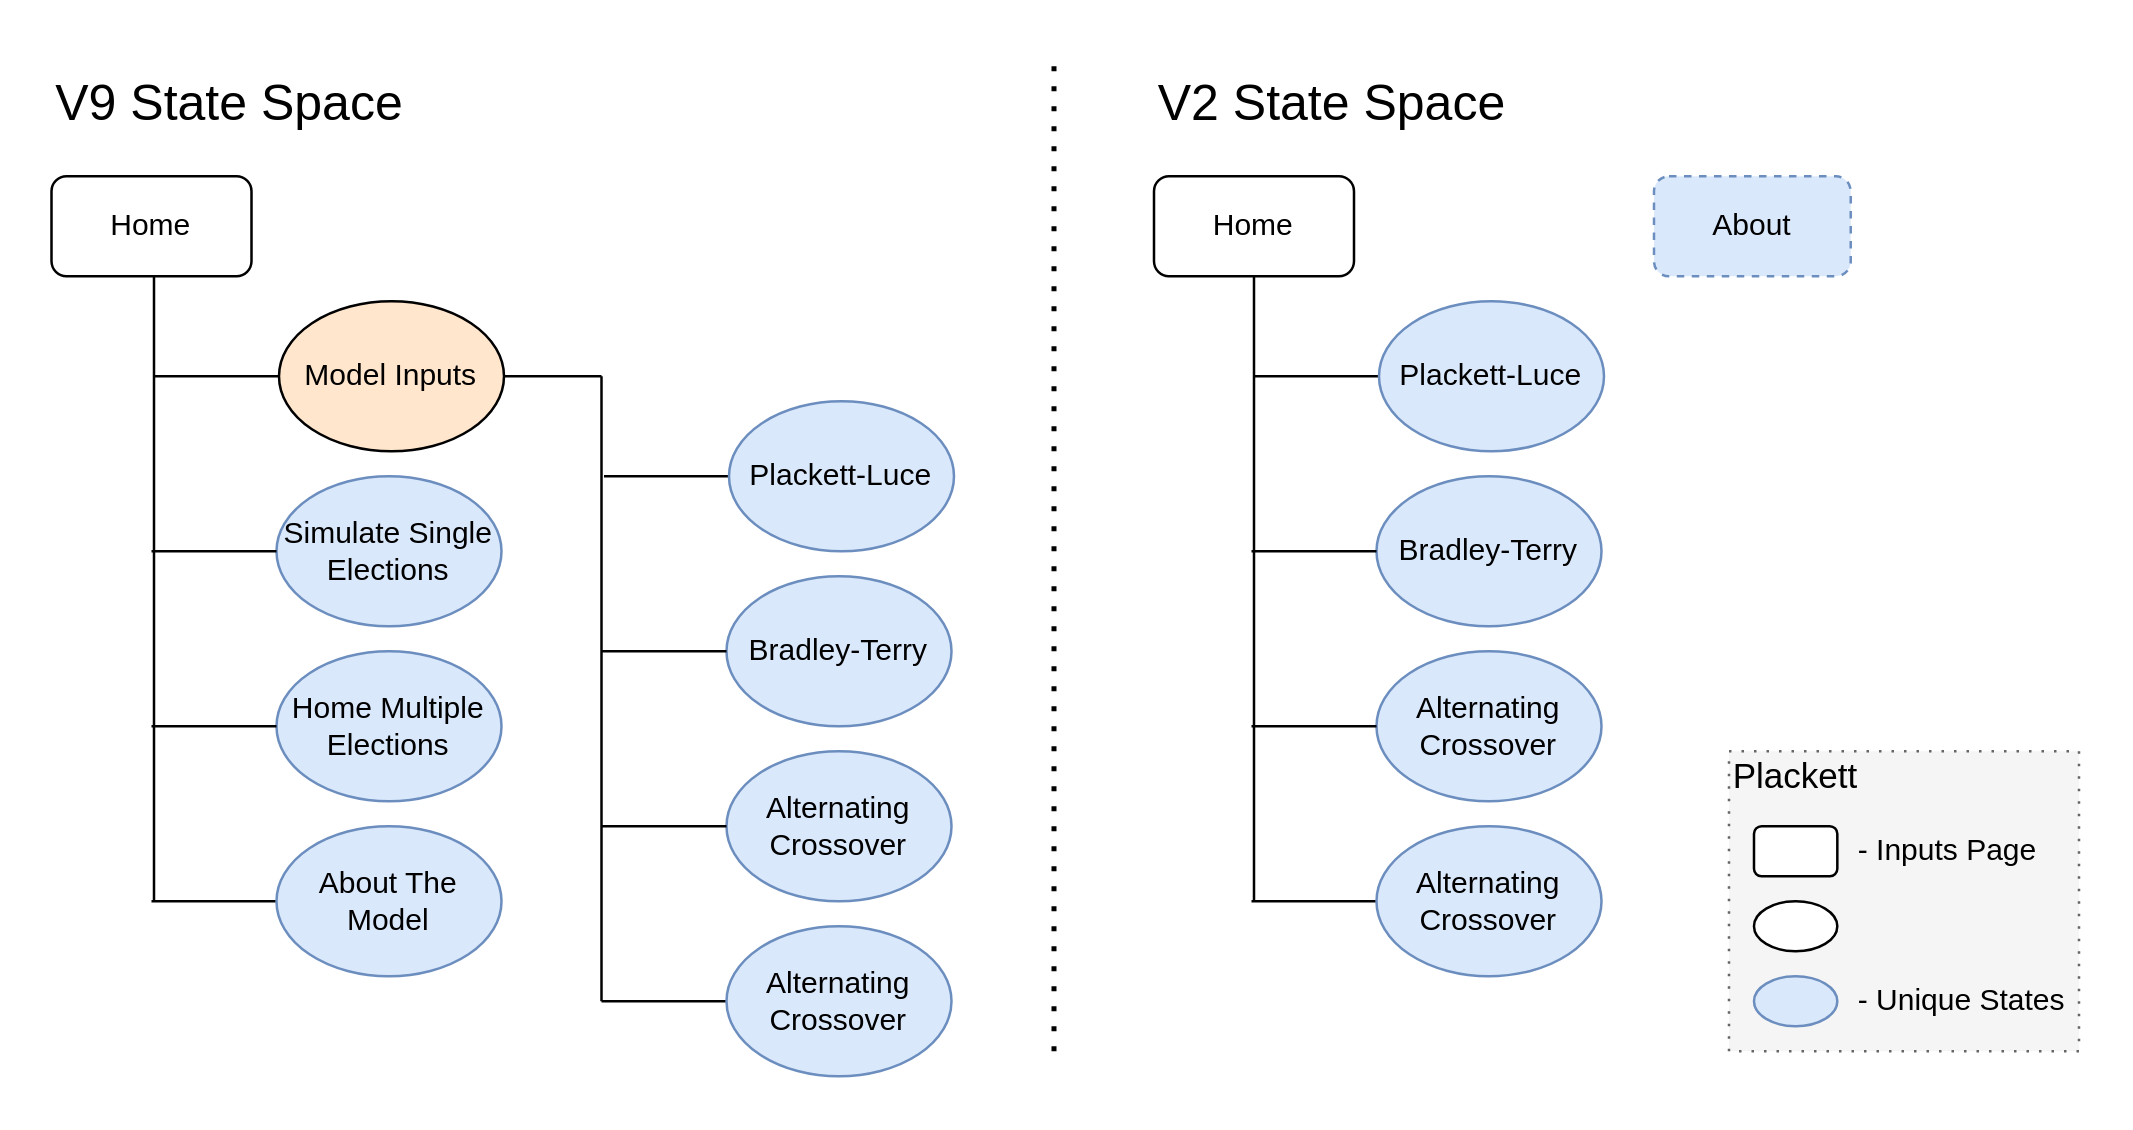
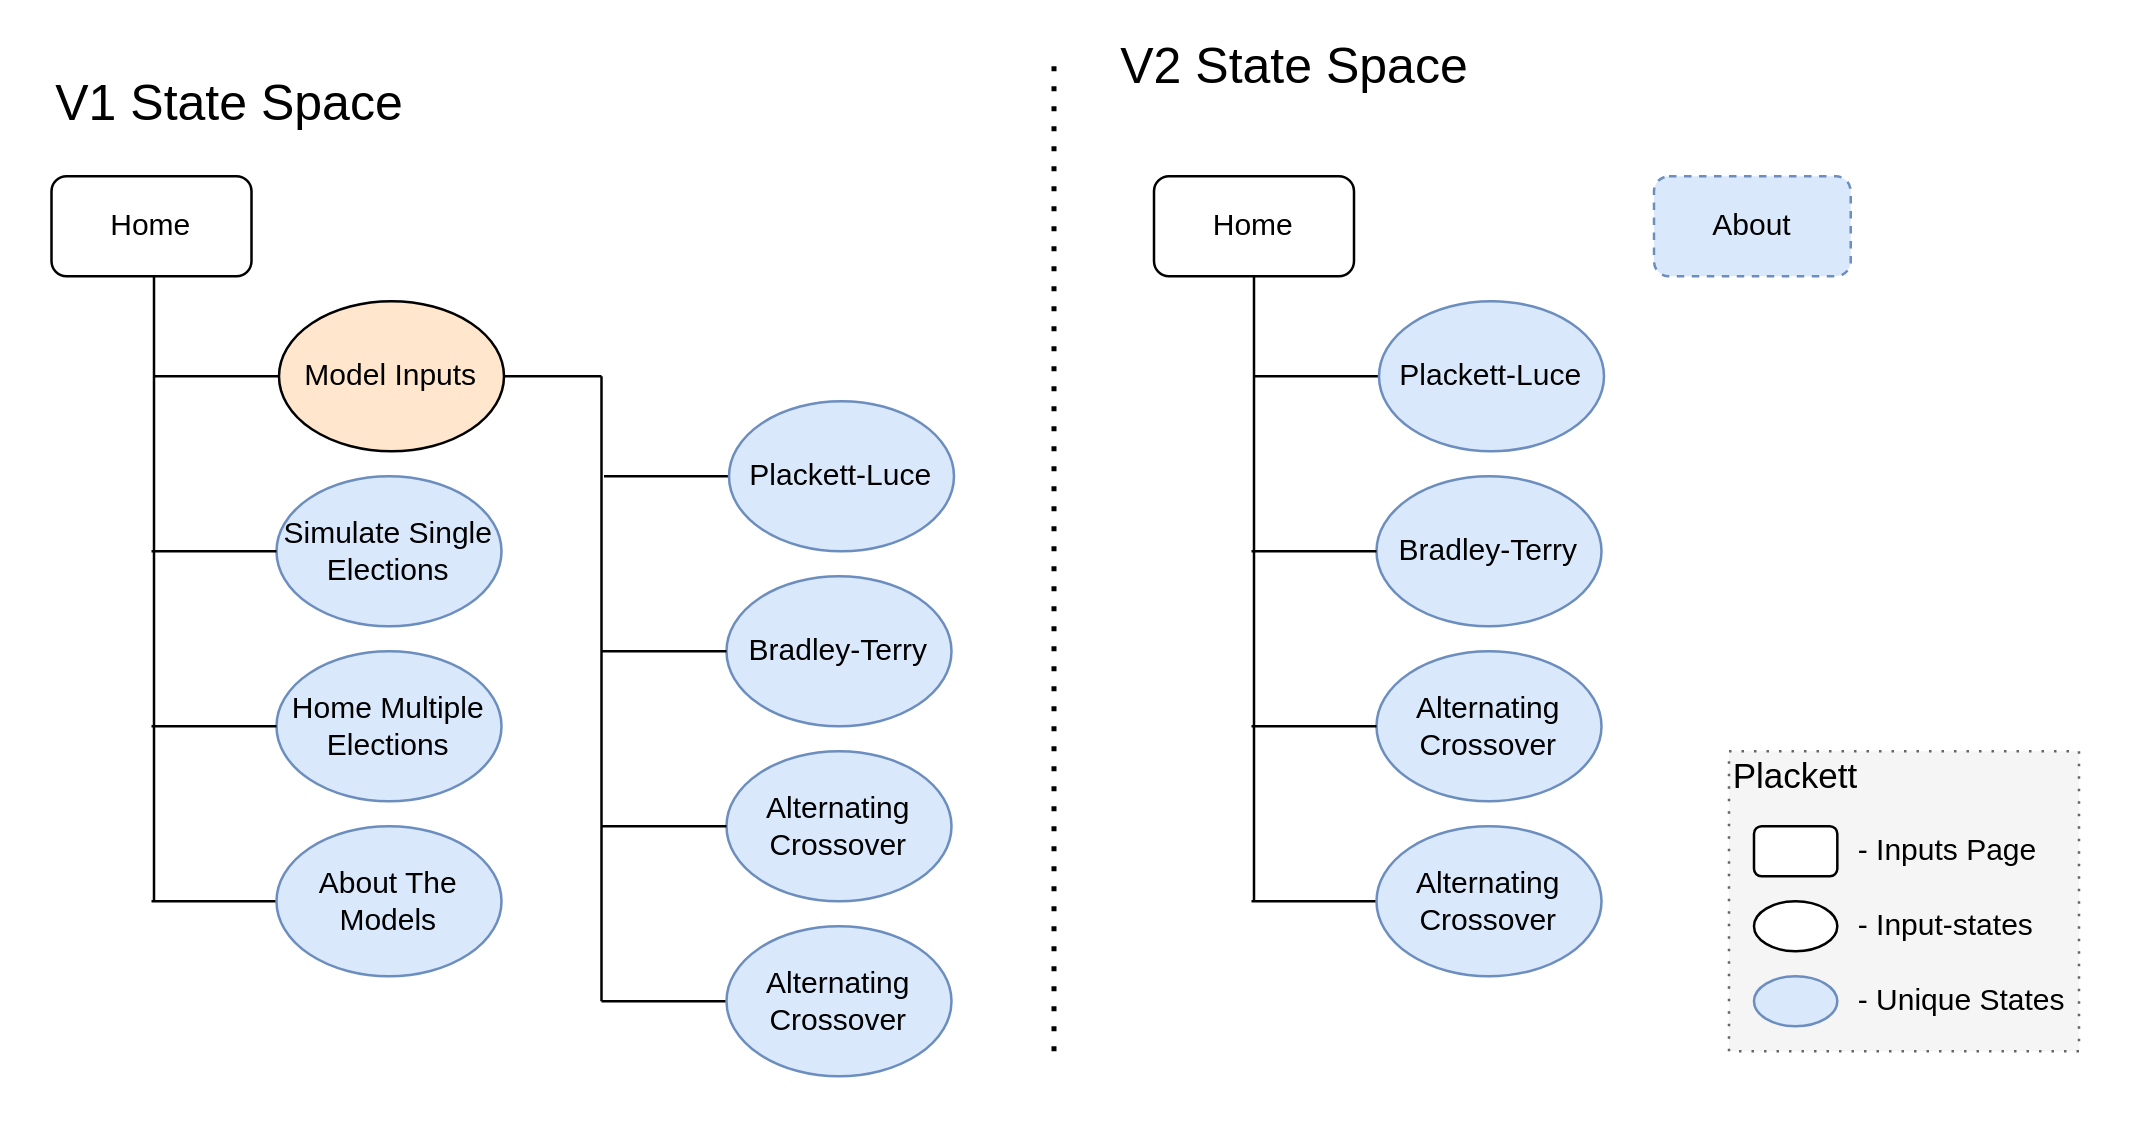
node "V9 State Space": label "V9 State Space" -> "V1 State Space"
node "V2 State Space": moved (1391, 101) -> (1354, 64)
node "About The Model": label "About The Model" -> "About The Models"
node "- Input-states": added
